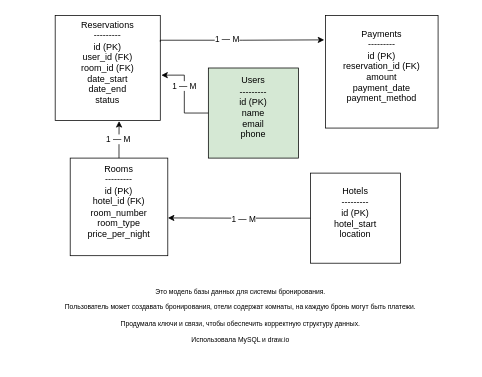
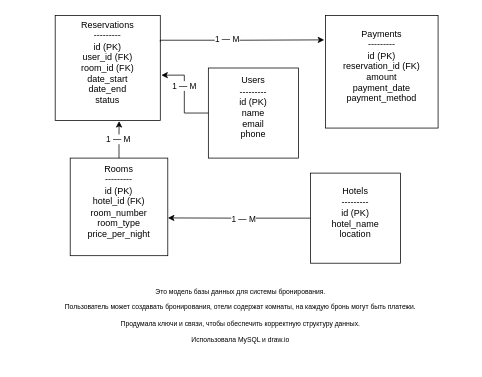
node "Users --------- id (PK) name email phone": fillcolor #d5e8d4 -> #ffffff
node "Hotels --------- id (PK) hotel_start location": label "Hotels --------- id (PK) hotel_start location" -> "Hotels --------- id (PK) hotel_name location"
